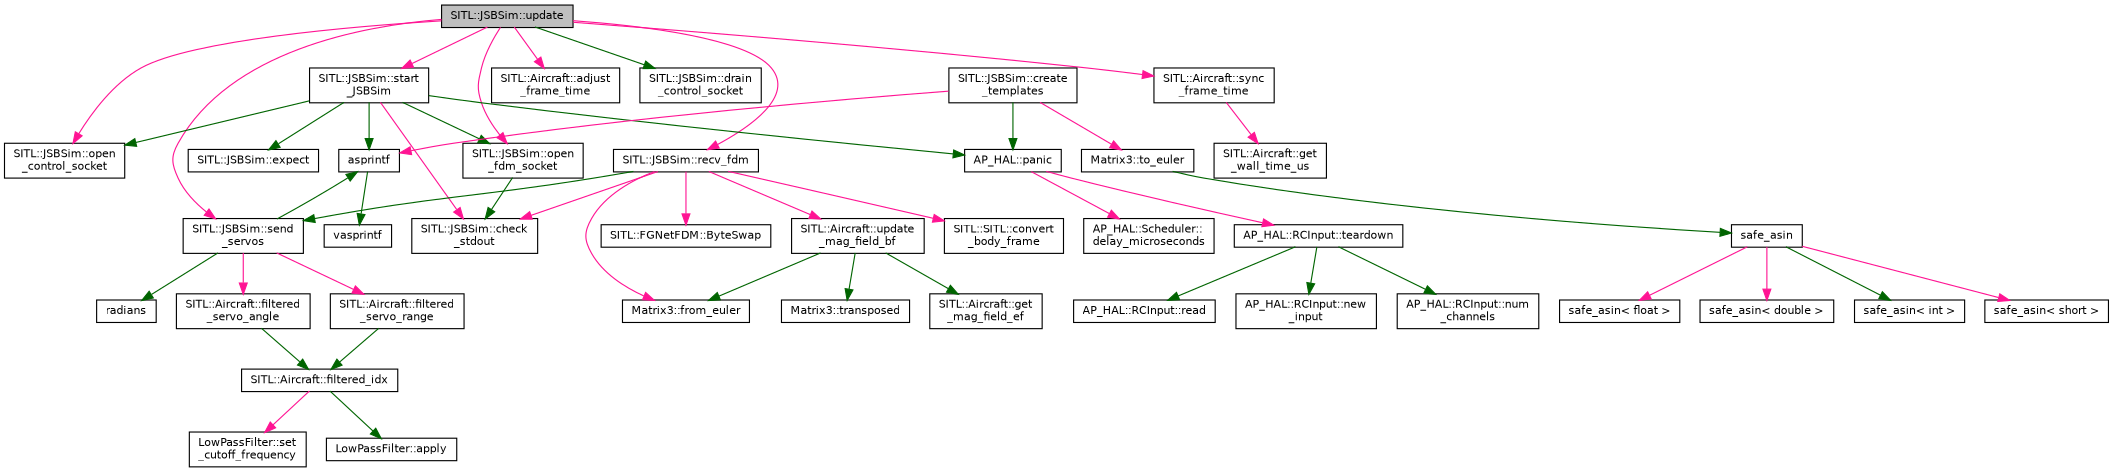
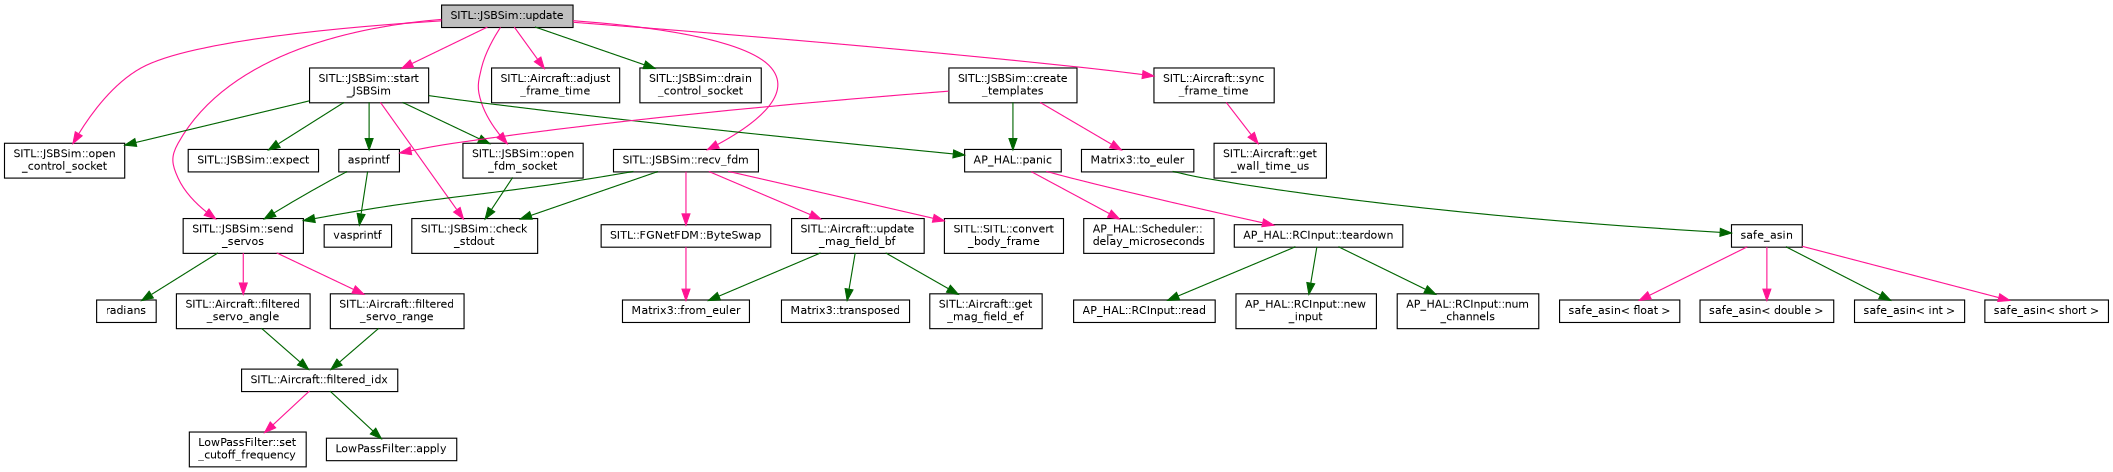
edge "SITL::JSBSim::recv_fdm" -> "SITL::JSBSim::check _stdout": color deeppink -> darkgreen
edge "SITL::JSBSim::send _servos" -> "asprintf": reversed
edge "SITL::JSBSim::recv_fdm" -> "Matrix3::from_euler": now "SITL::FGNetFDM::ByteSwap" -> "Matrix3::from_euler"
